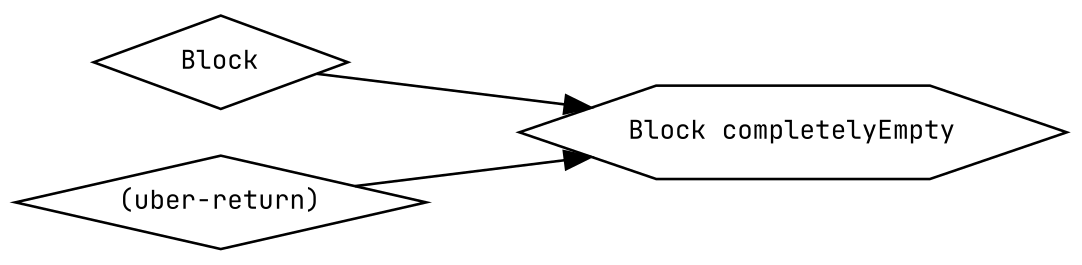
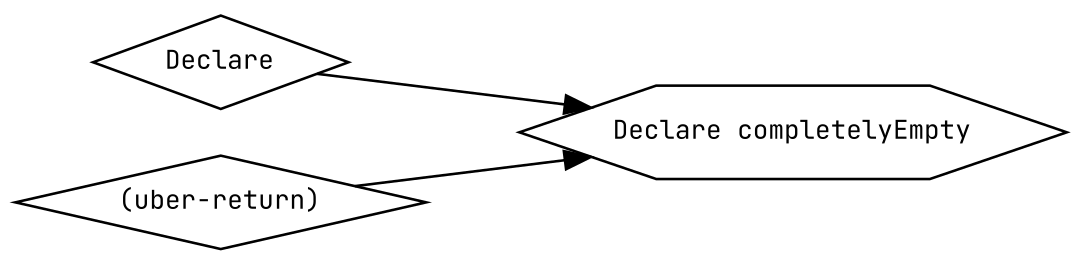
node "Block": label "Block" -> "Declare"
node "Block completelyEmpty": label "Block completelyEmpty" -> "Declare completelyEmpty"
